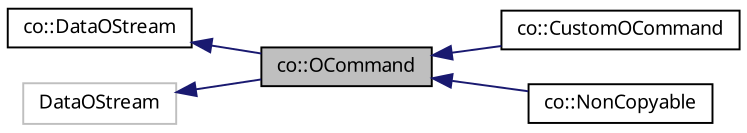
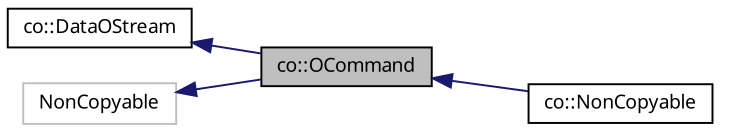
node "co::CustomOCommand": removed
node "DataOStream": label "DataOStream" -> "NonCopyable"
